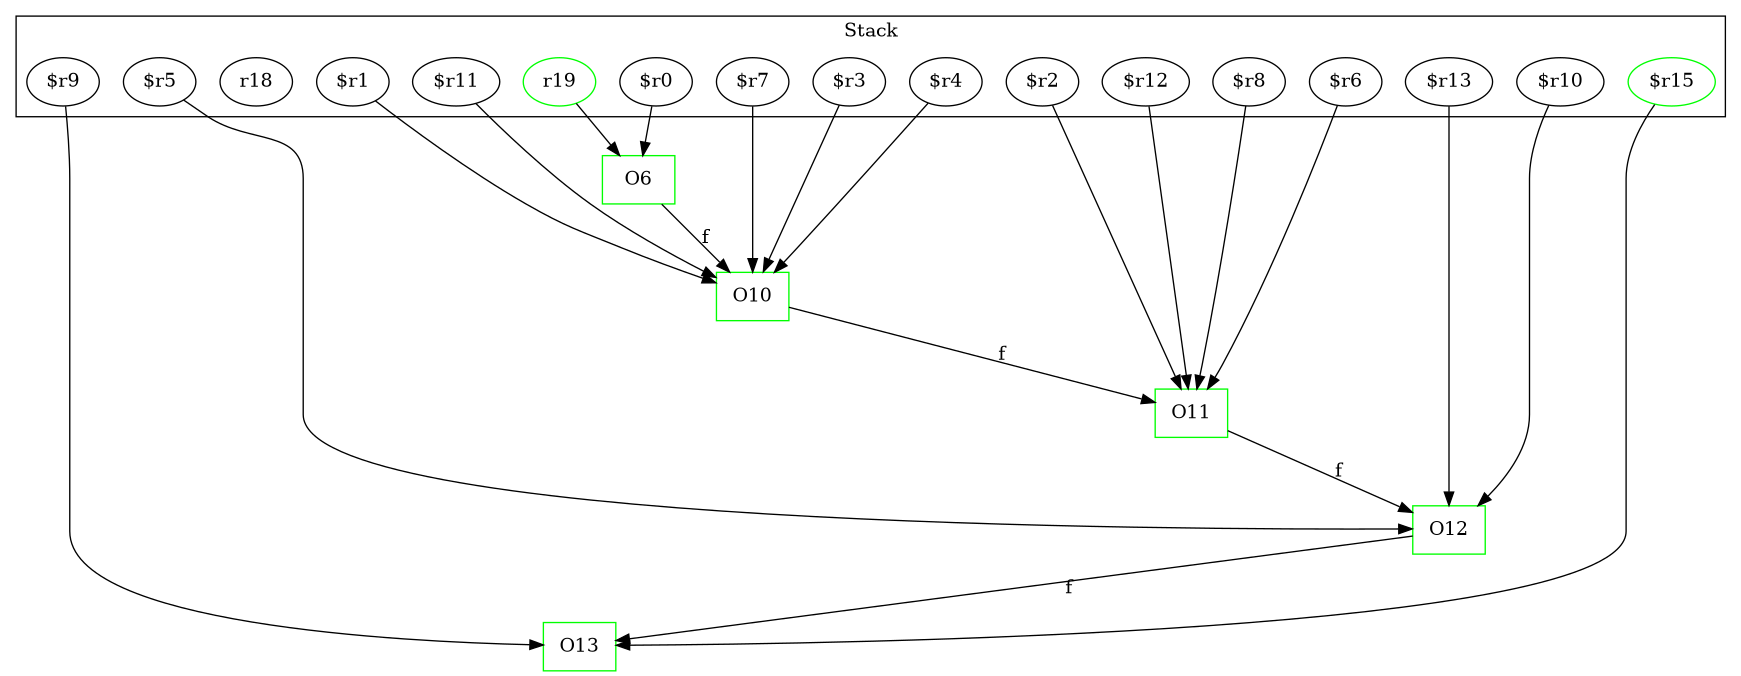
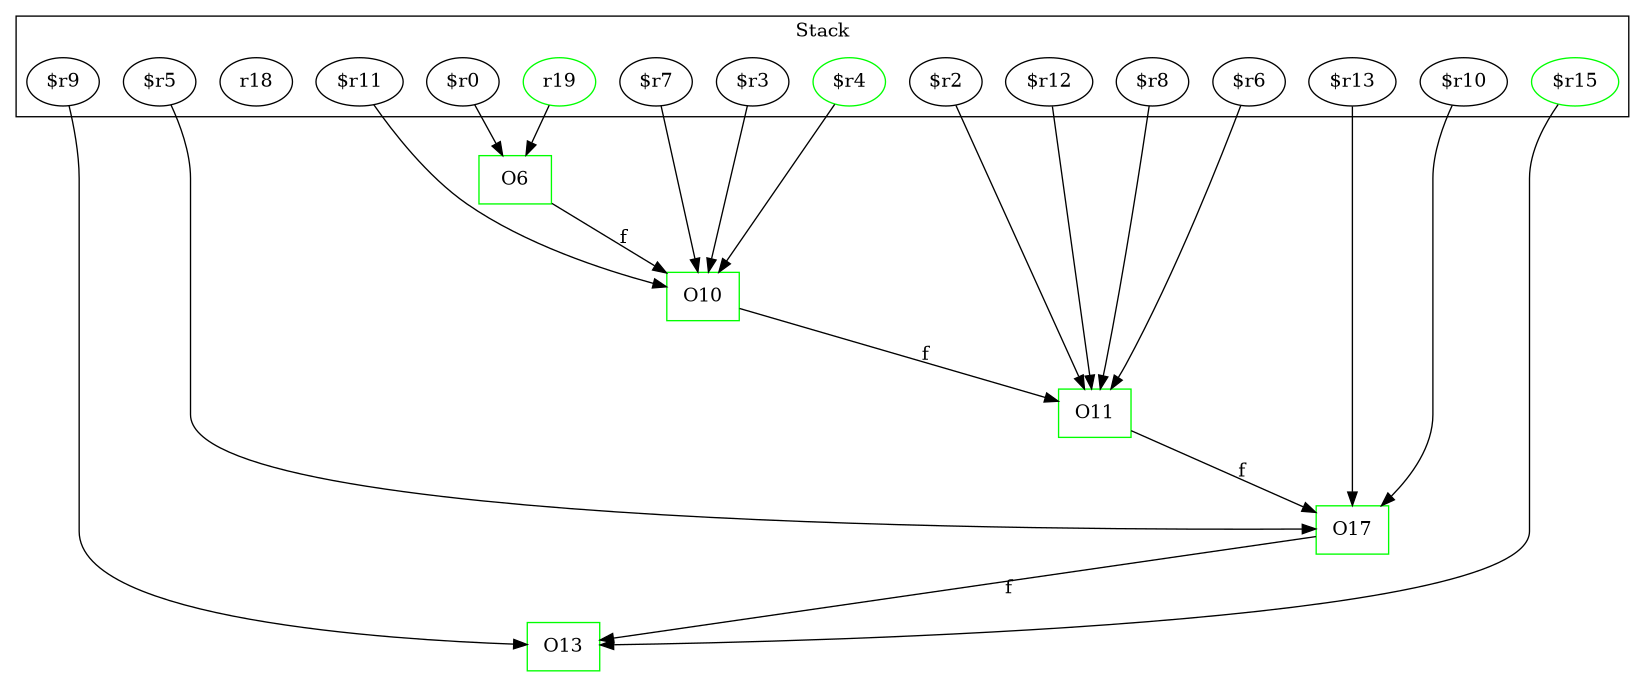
node "$r1": removed
node "$r4": color black -> green
node "O12": label "O12" -> "O17"
